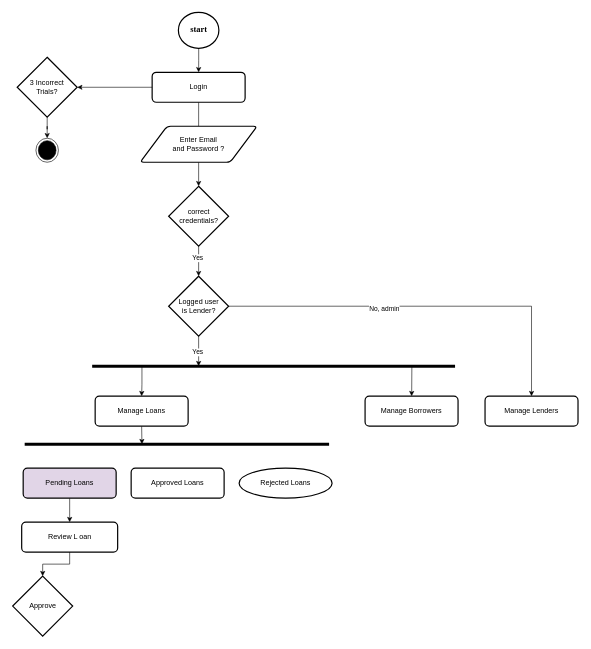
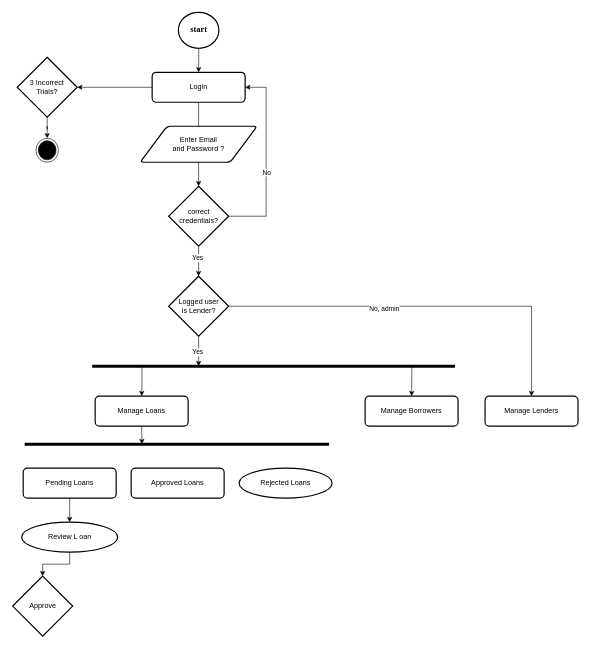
edge "correct credentials?" -> "Login": added, label "No"
node "Pending Loans": fillcolor #e1d5e7 -> #ffffff
node "Review L oan": shape rounded rectangle -> ellipse
